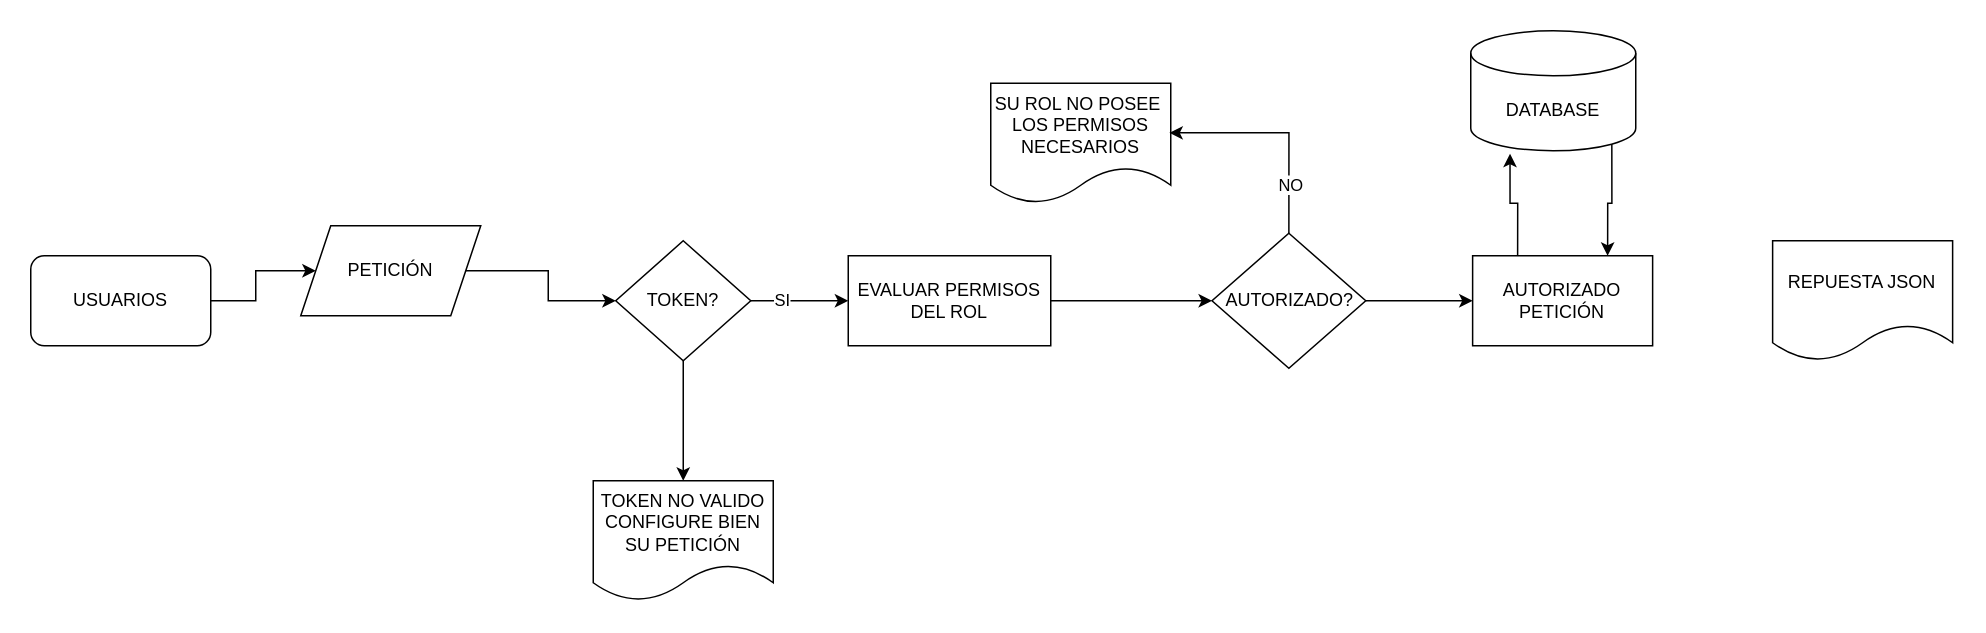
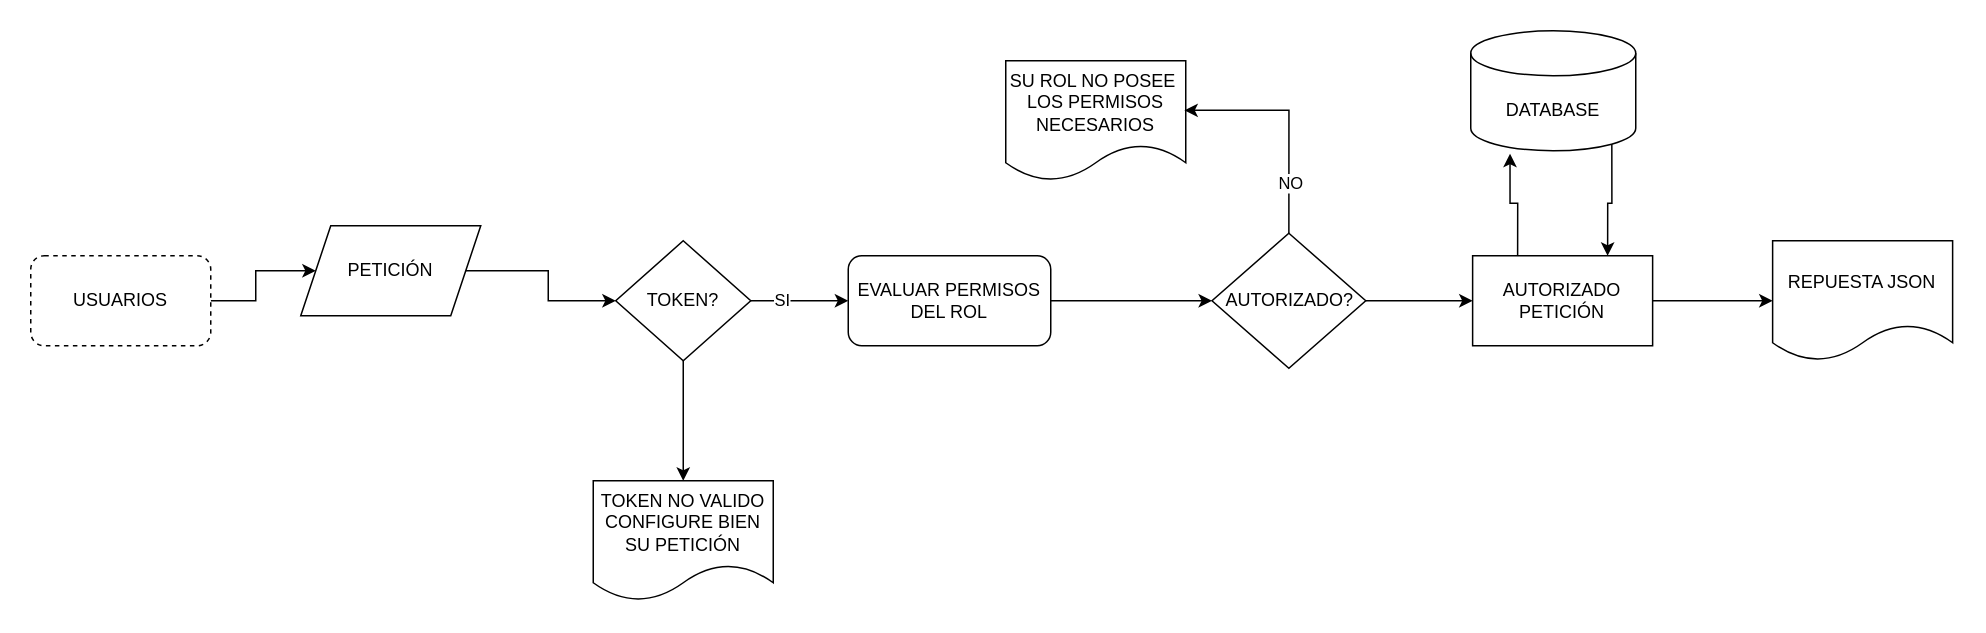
node "SU ROL NO POSEE LOS PERMISOS NECESARIOS": moved (1081, 143) -> (1096, 121)
node "USUARIOS": style solid -> dashed
node "EVALUAR PERMISOS DEL ROL": shape rectangle -> rounded rectangle
edge "AUTORIZADO PETICIÓN" -> "REPUESTA JSON": added
